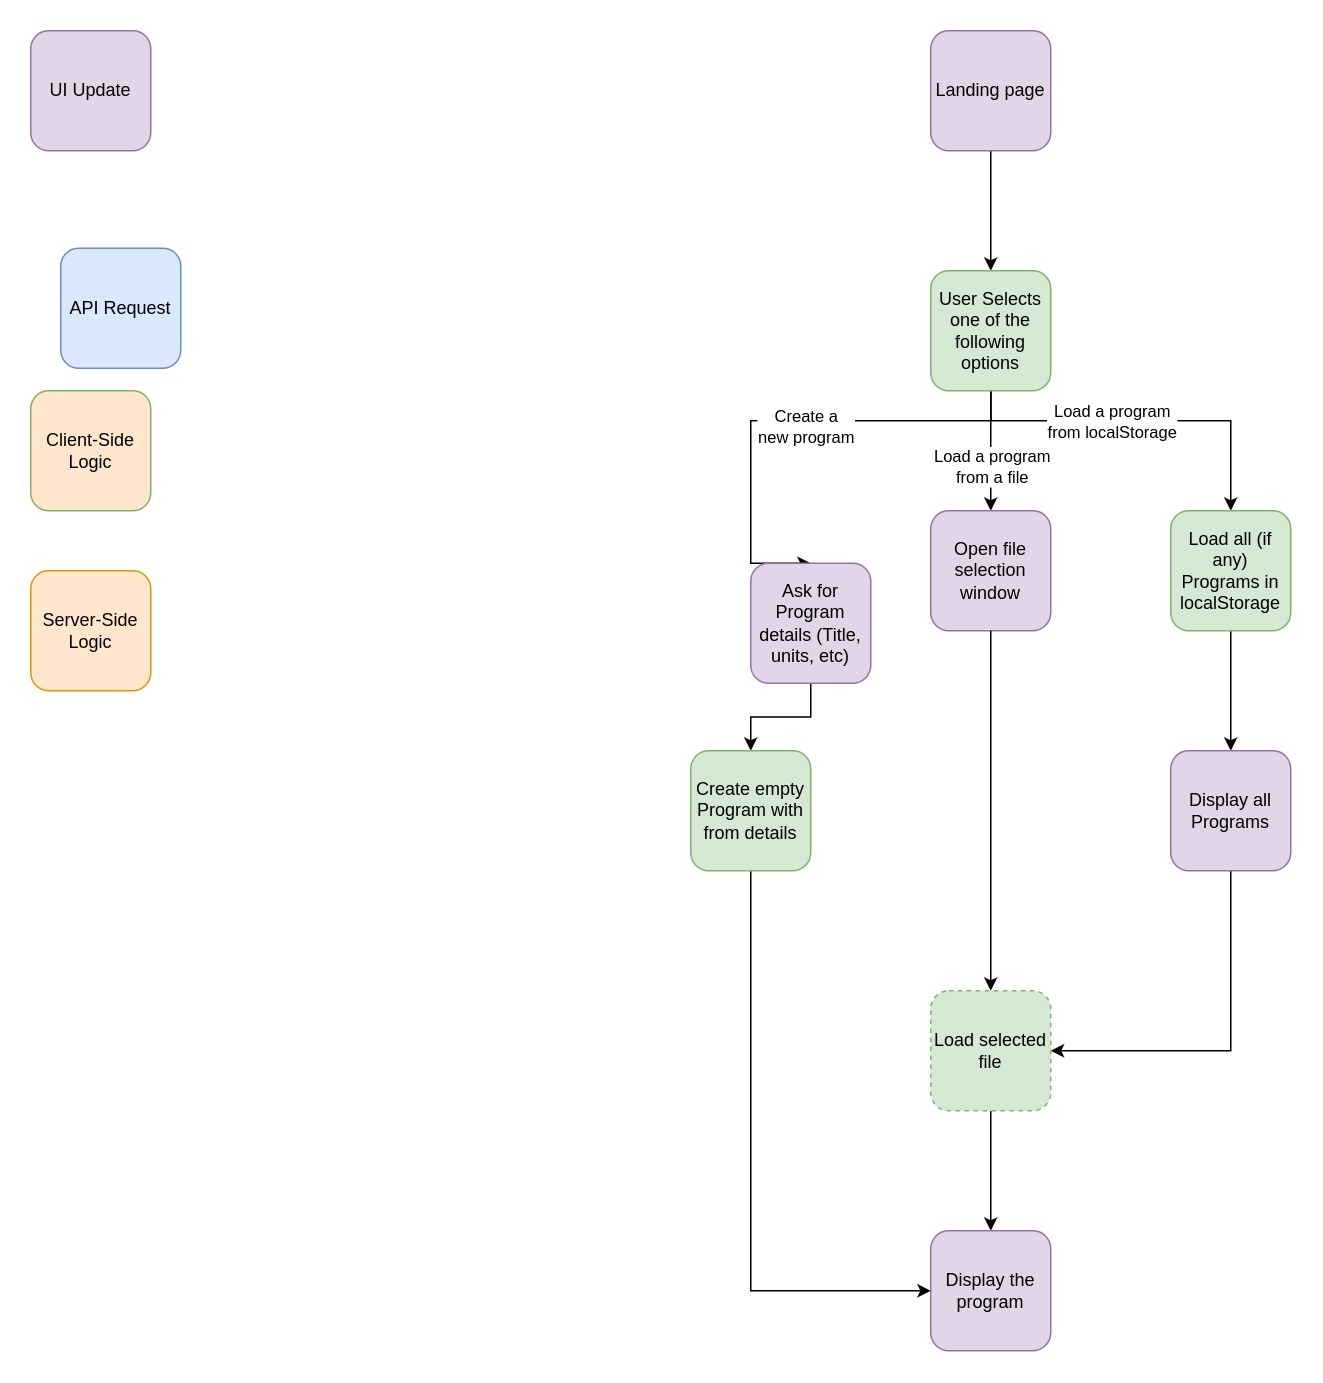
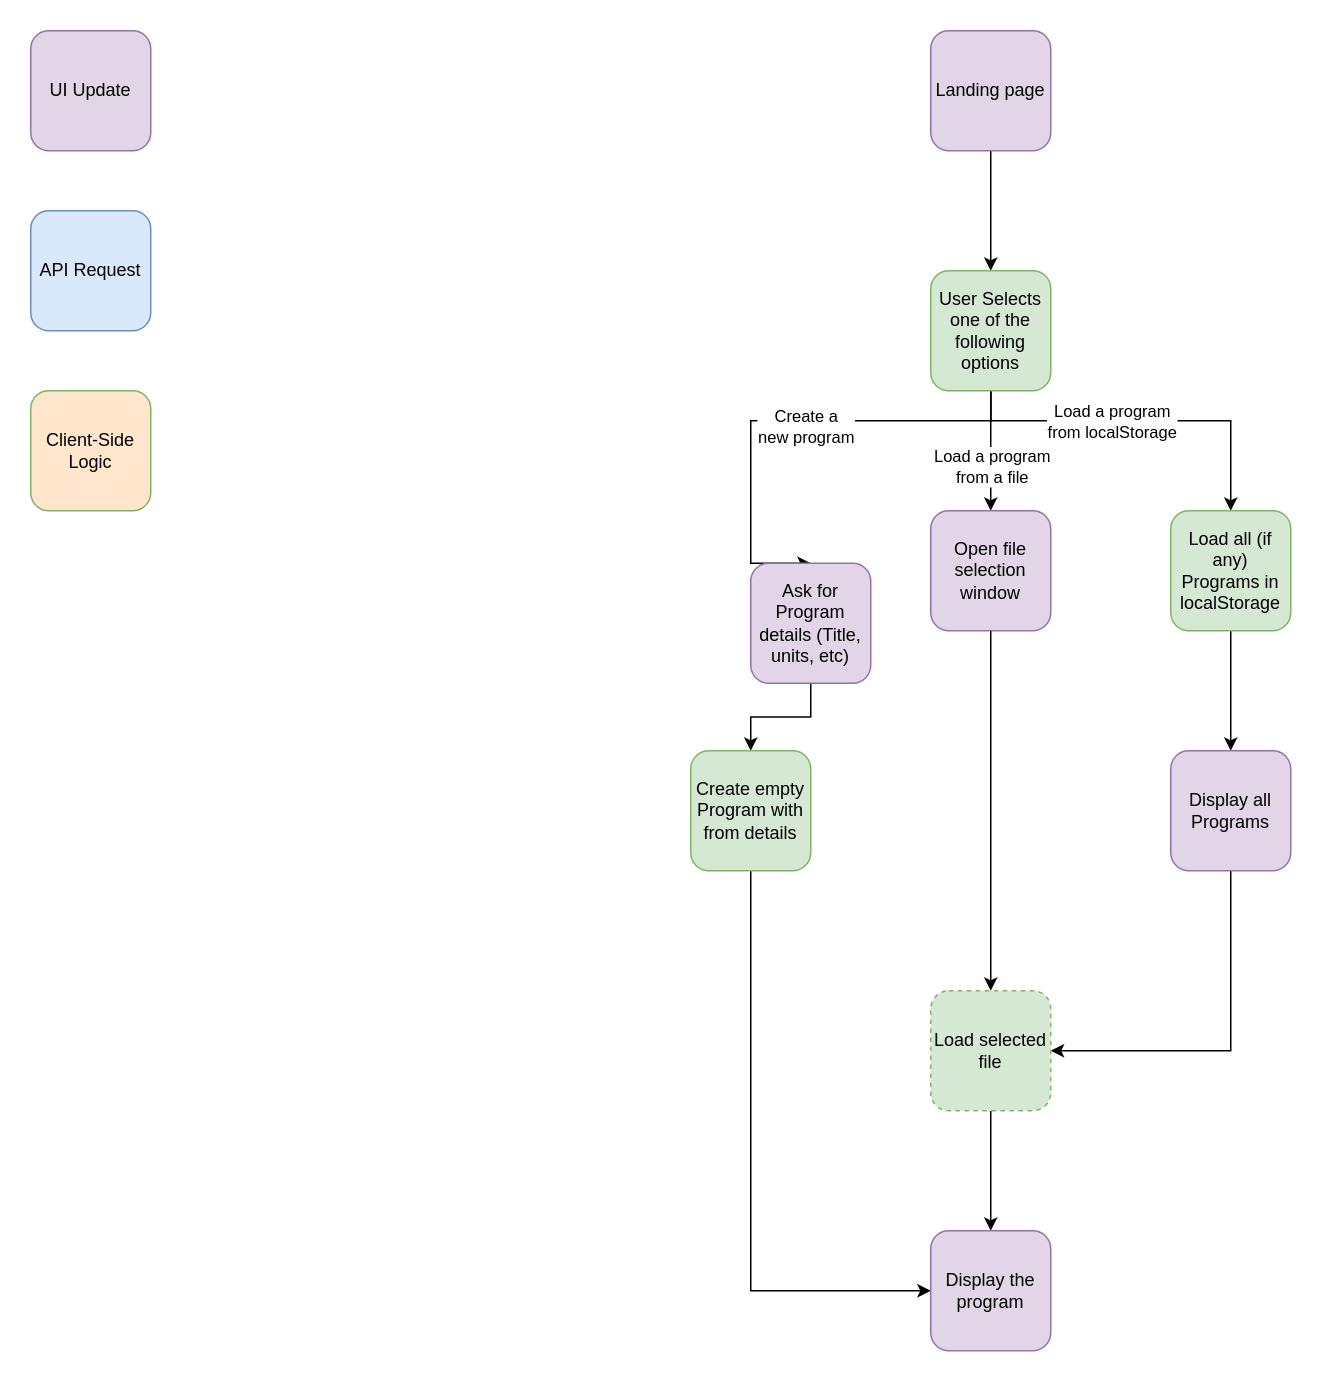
node "API Request": moved (121, 308) -> (91, 271)
node "Server-Side Logic": removed
